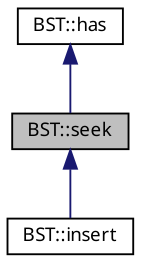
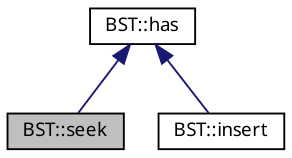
edge "BST::insert" -> "BST::seek": now "BST::insert" -> "BST::has"
